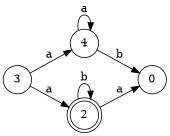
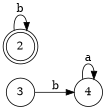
edge "3" -> "4": label "a" -> "b"
node "0": removed
edge "3" -> "2": removed, label "a"
